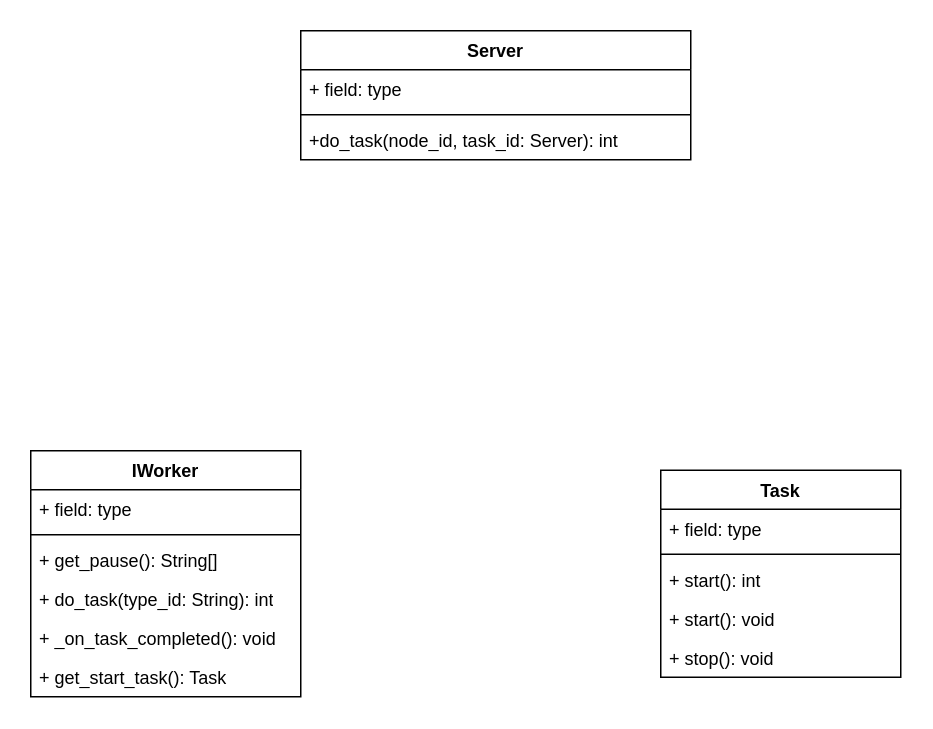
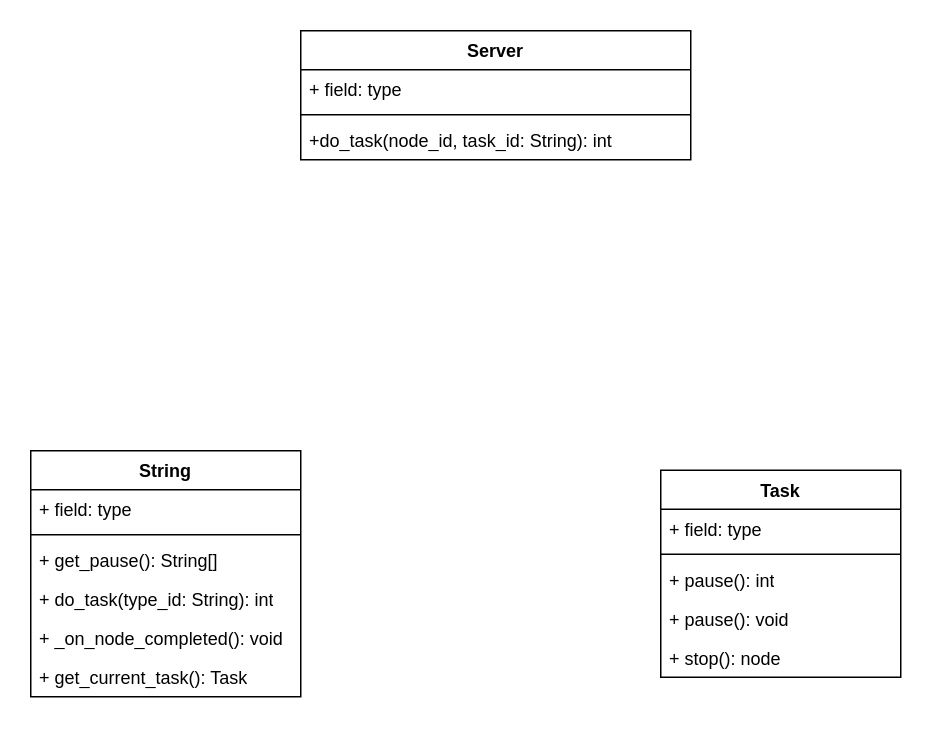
node "+do_task(node_id, task_id: Server): int": label "+do_task(node_id, task_id: Server): int" -> "+do_task(node_id, task_id: String): int"
node "IWorker": label "IWorker" -> "String"
node "+ start(): int": label "+ start(): int" -> "+ pause(): int"
node "+ start(): void": label "+ start(): void" -> "+ pause(): void"
node "+ _on_task_completed(): void": label "+ _on_task_completed(): void" -> "+ _on_node_completed(): void"
node "+ stop(): void": label "+ stop(): void" -> "+ stop(): node"
node "+ get_start_task(): Task": label "+ get_start_task(): Task" -> "+ get_current_task(): Task"
